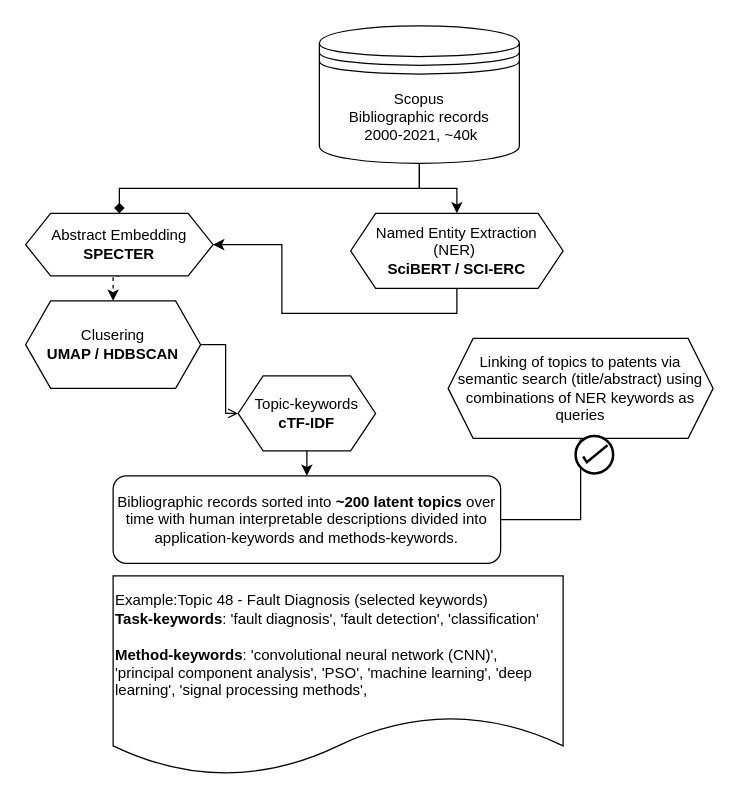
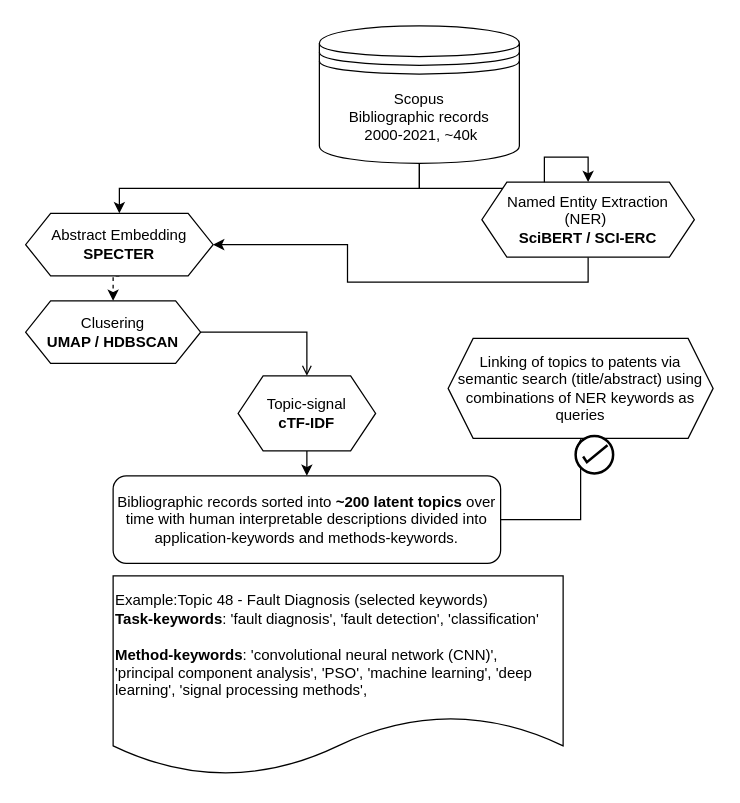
edge "Scopus Bibliographic records 2000-2021, ~40k" -> "Abstract Embedding SPECTER": arrowhead diamond -> classic
node "Named Entity Extraction (NER) SciBERT / SCI-ERC": moved (457, 251) -> (588, 219)
node "Clusering UMAP / HDBSCAN": size 175x88 -> 175x63
node "Topic-keywords cTF-IDF": label "Topic-keywords cTF-IDF" -> "Topic-signal cTF-IDF"
